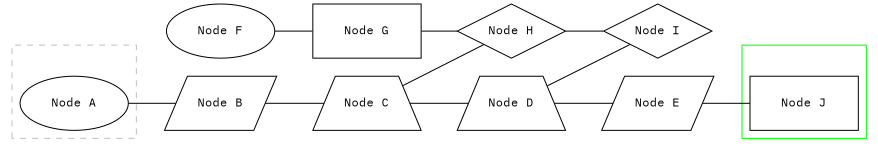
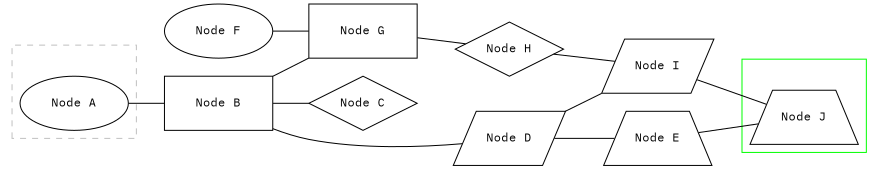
node "Node I": shape diamond -> parallelogram
edge "Node H" -- "Node C": removed
edge "Node G" -- "Node B": added
edge "Node I" -- "Node J": added
node "Node B": shape parallelogram -> box
node "Node C": shape trapezium -> diamond
edge "Node C" -- "Node D": now "Node B" -- "Node D"
node "Node D": shape trapezium -> parallelogram
node "Node E": shape parallelogram -> trapezium
node "Node J": shape box -> trapezium
